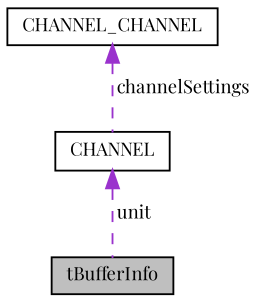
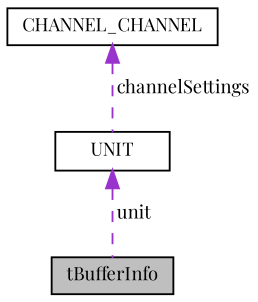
node "CHANNEL": label "CHANNEL" -> "UNIT"
